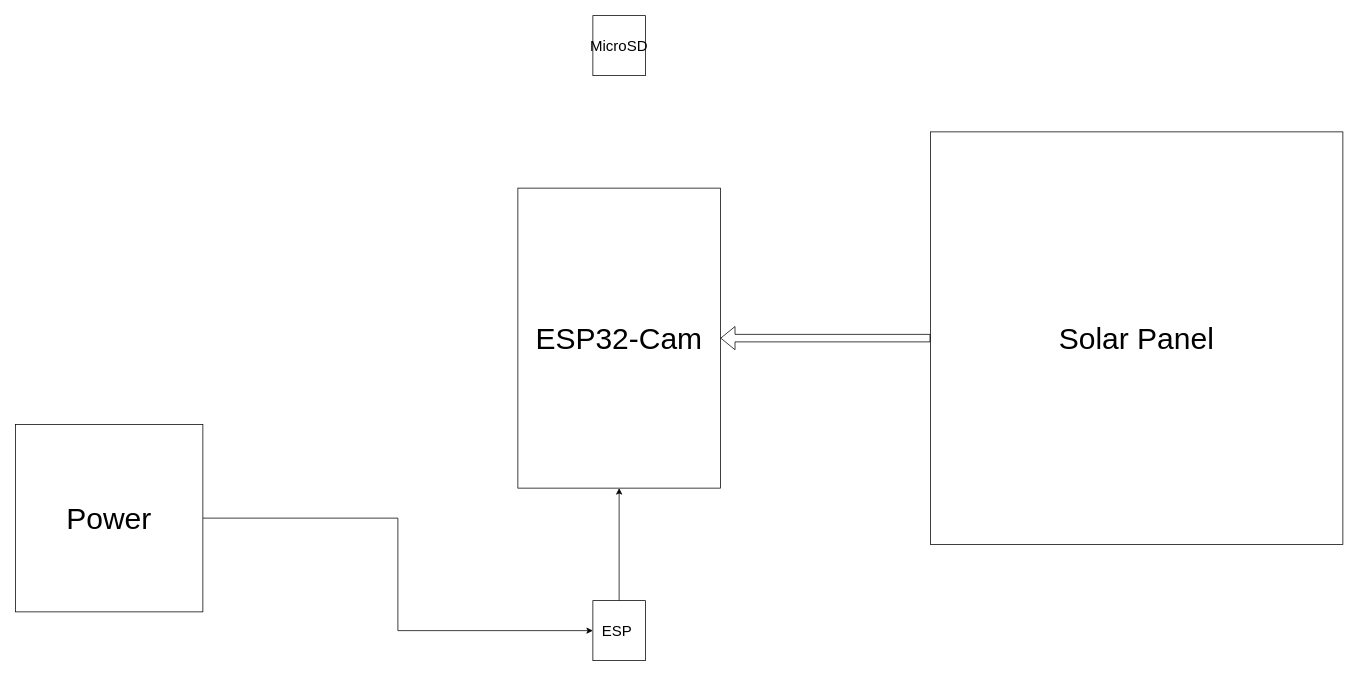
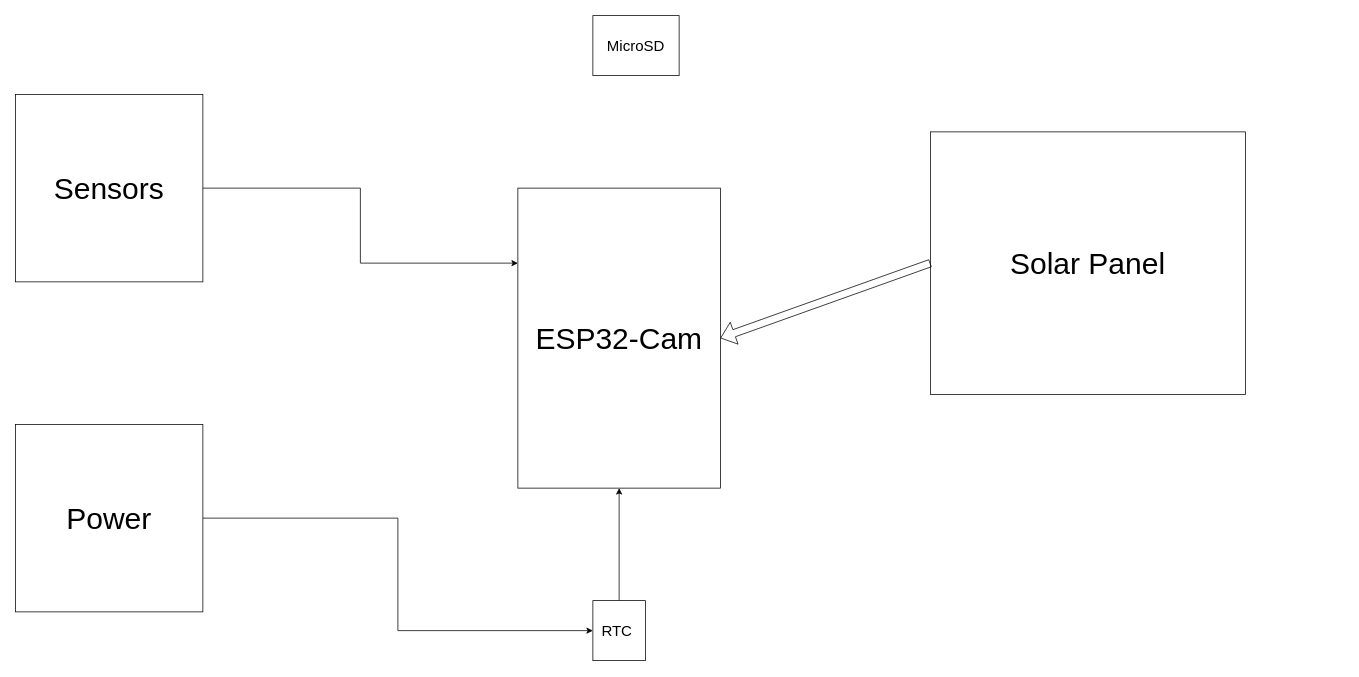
node "MicroSD": size 53x60 -> 86x60
node "Sensors": added
edge "Sensors" -> "ESP32-Cam": added
node "Solar Panel": size 413x413 -> 315x263
node "ESP": label "ESP" -> "RTC"
